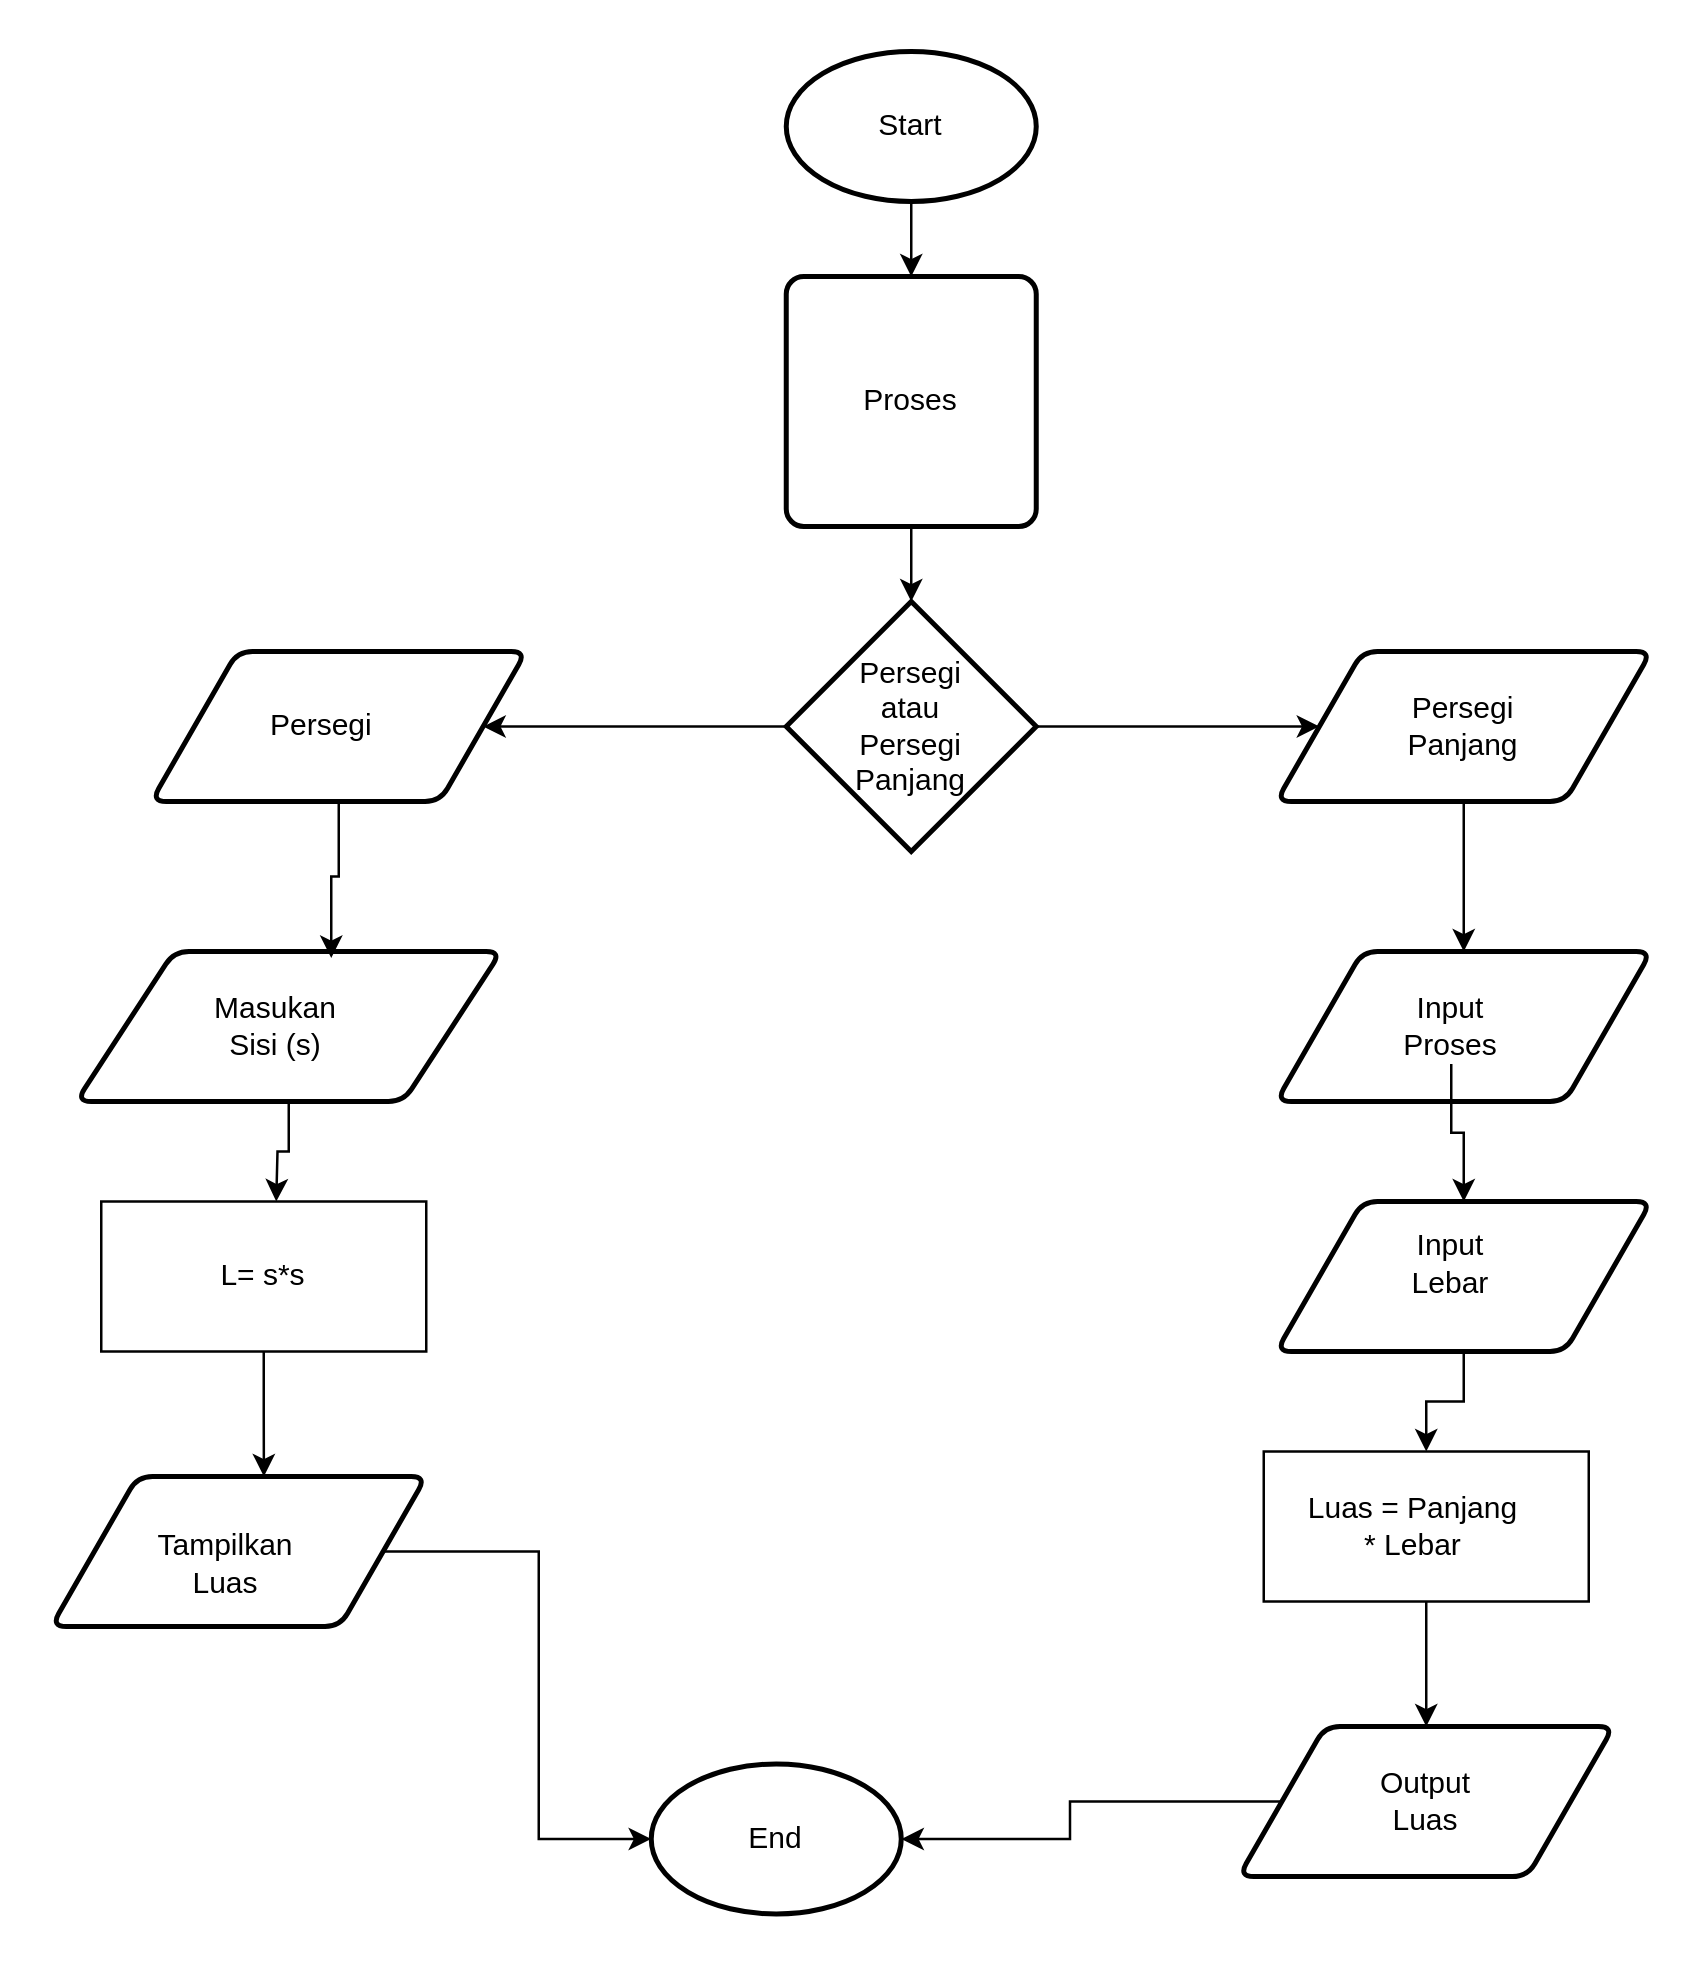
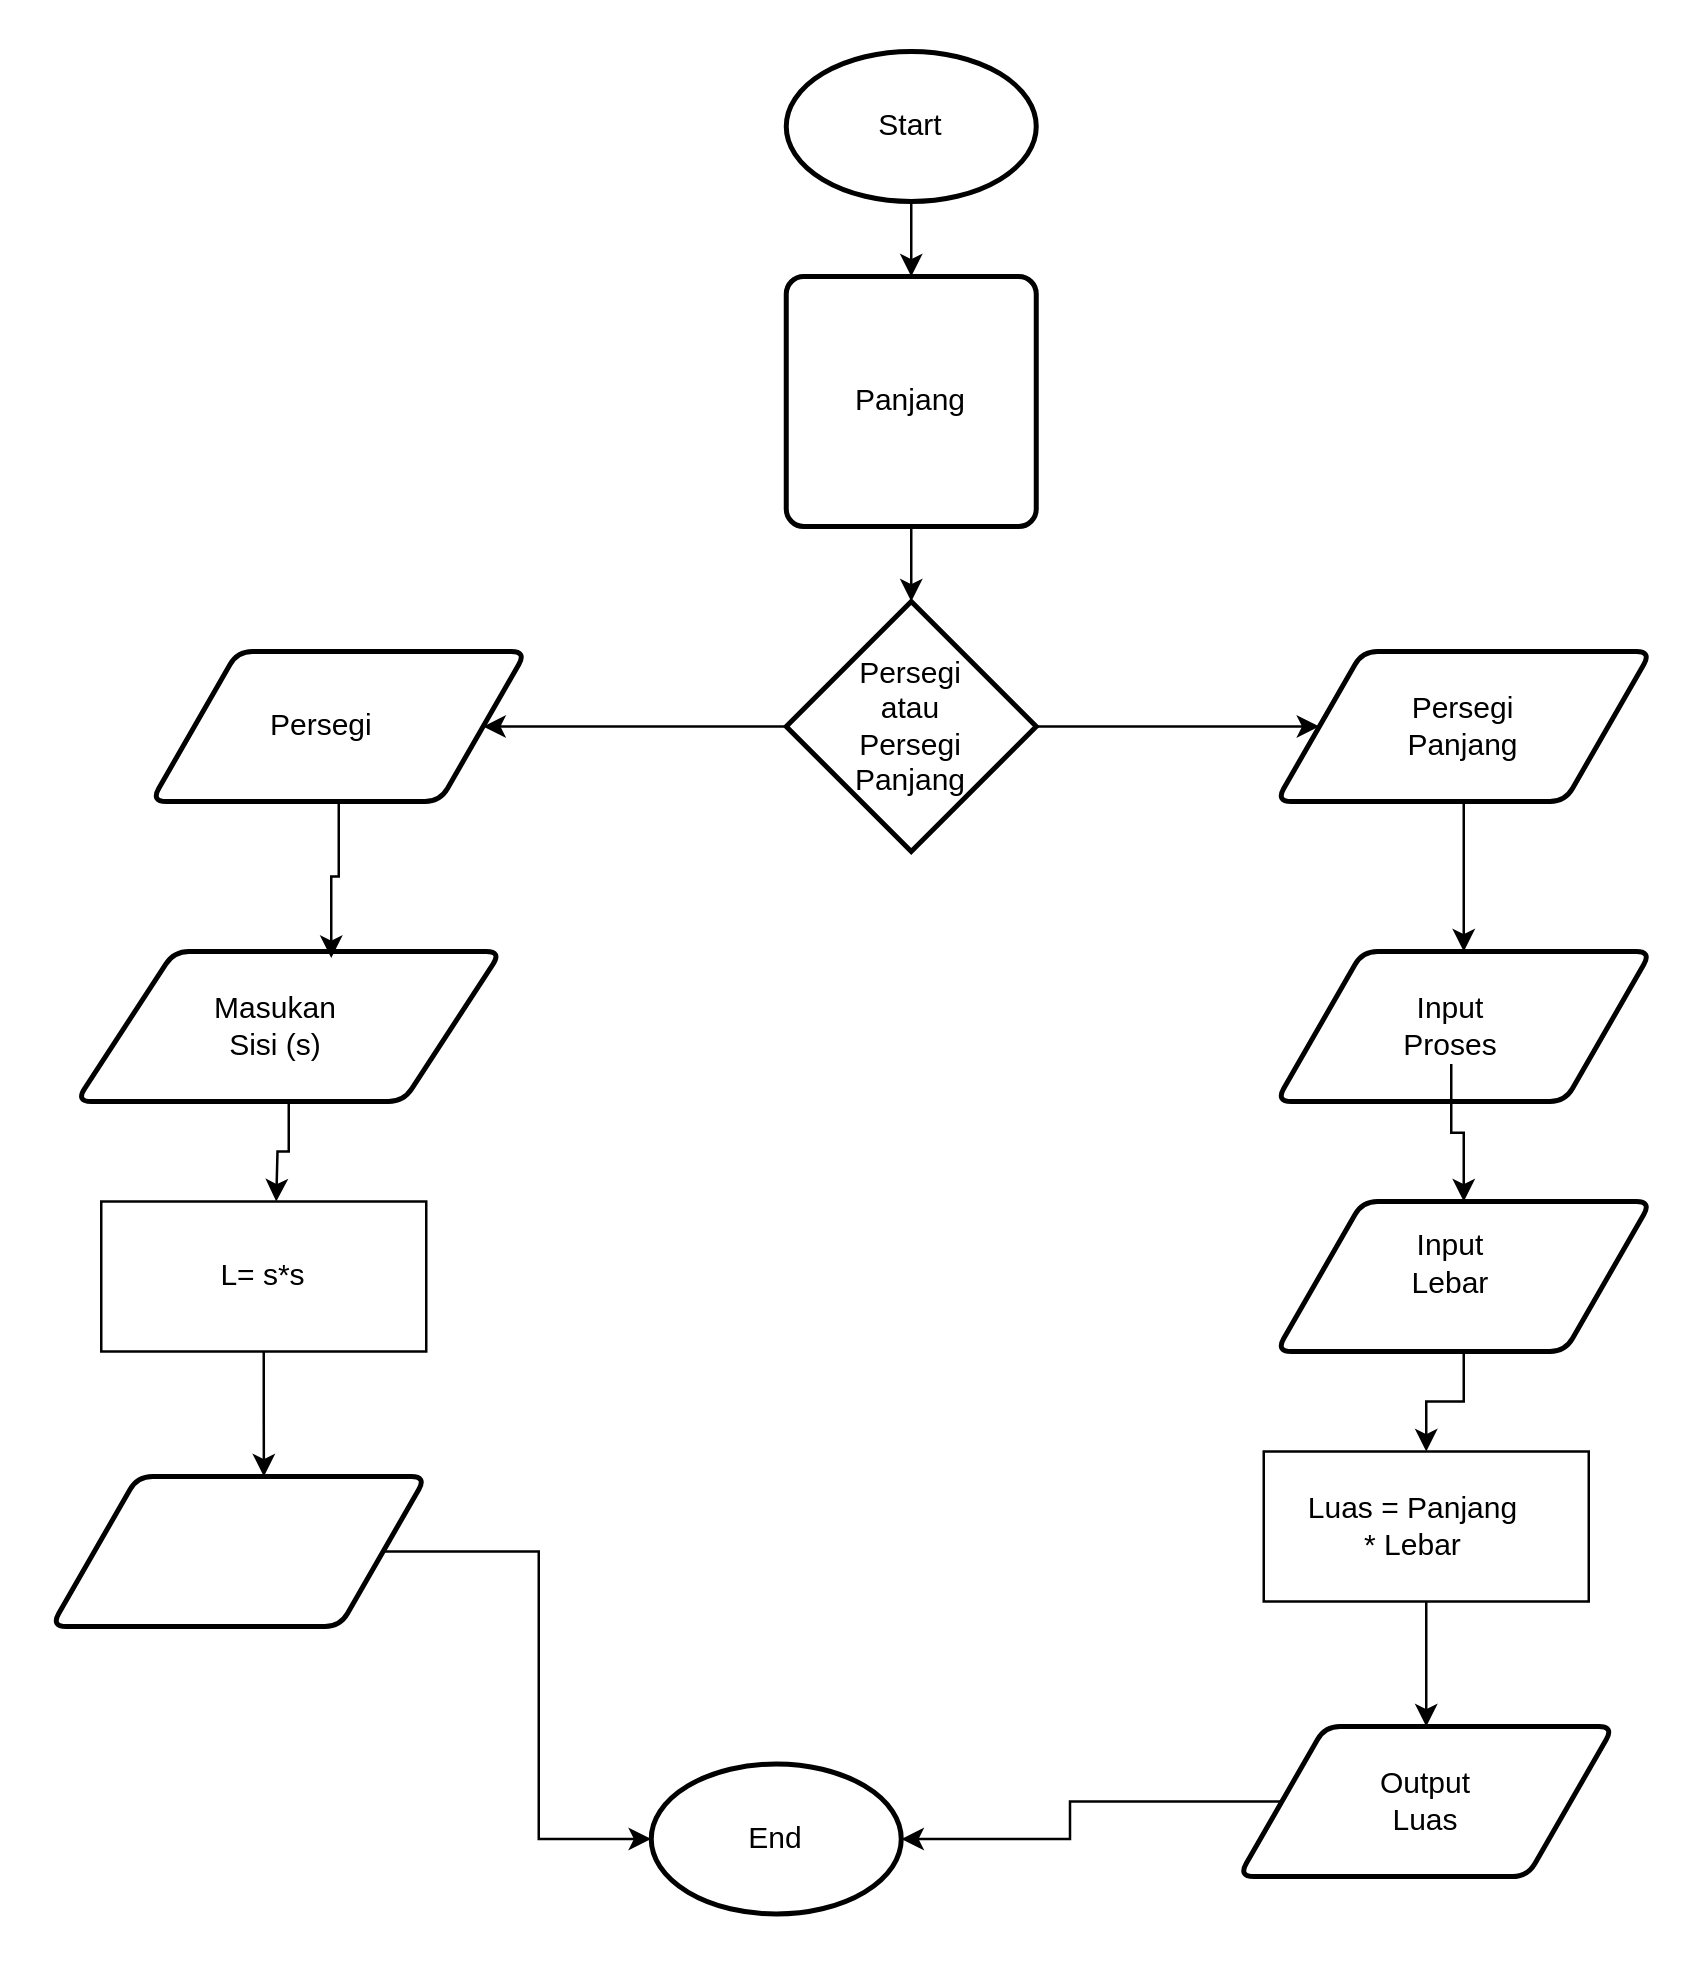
node "Proses": label "Proses" -> "Panjang"
node "Tampilkan Luas": removed
